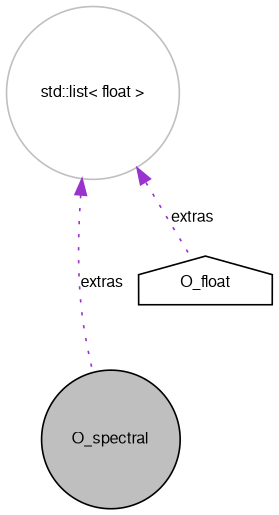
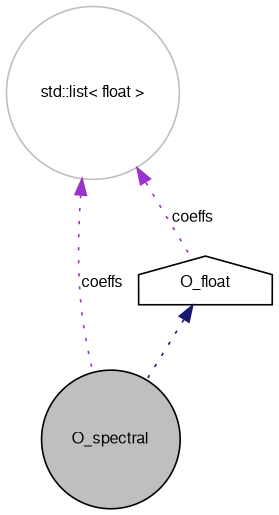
edge "O_float" -> "std::list< float >": label "extras" -> "coeffs"
edge "O_spectral" -> "std::list< float >": label "extras" -> "coeffs"
edge "O_spectral" -> "O_float": added
